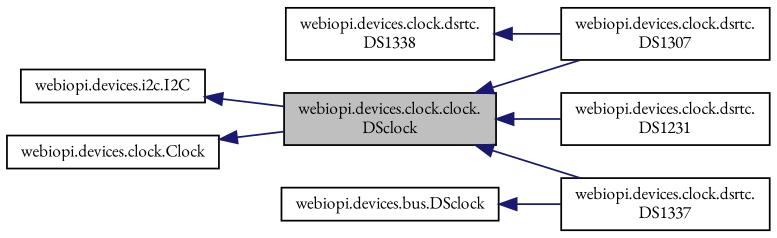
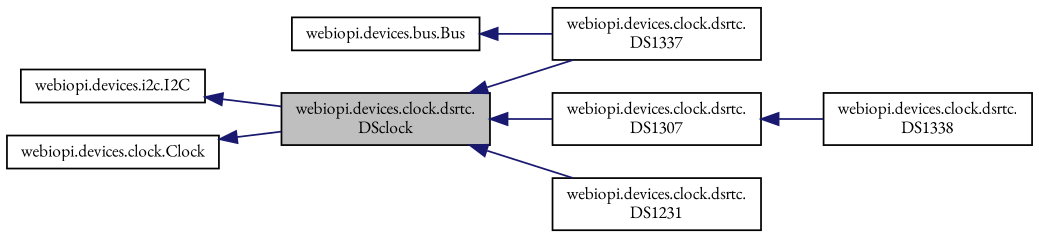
edge "webiopi.devices.clock.dsrtc. DS1307" -> "webiopi.devices.clock.dsrtc. DS1338": reversed
node "webiopi.devices.clock.clock. DSclock": label "webiopi.devices.clock.clock. DSclock" -> "webiopi.devices.clock.dsrtc. DSclock"
node "webiopi.devices.bus.DSclock": label "webiopi.devices.bus.DSclock" -> "webiopi.devices.bus.Bus"
